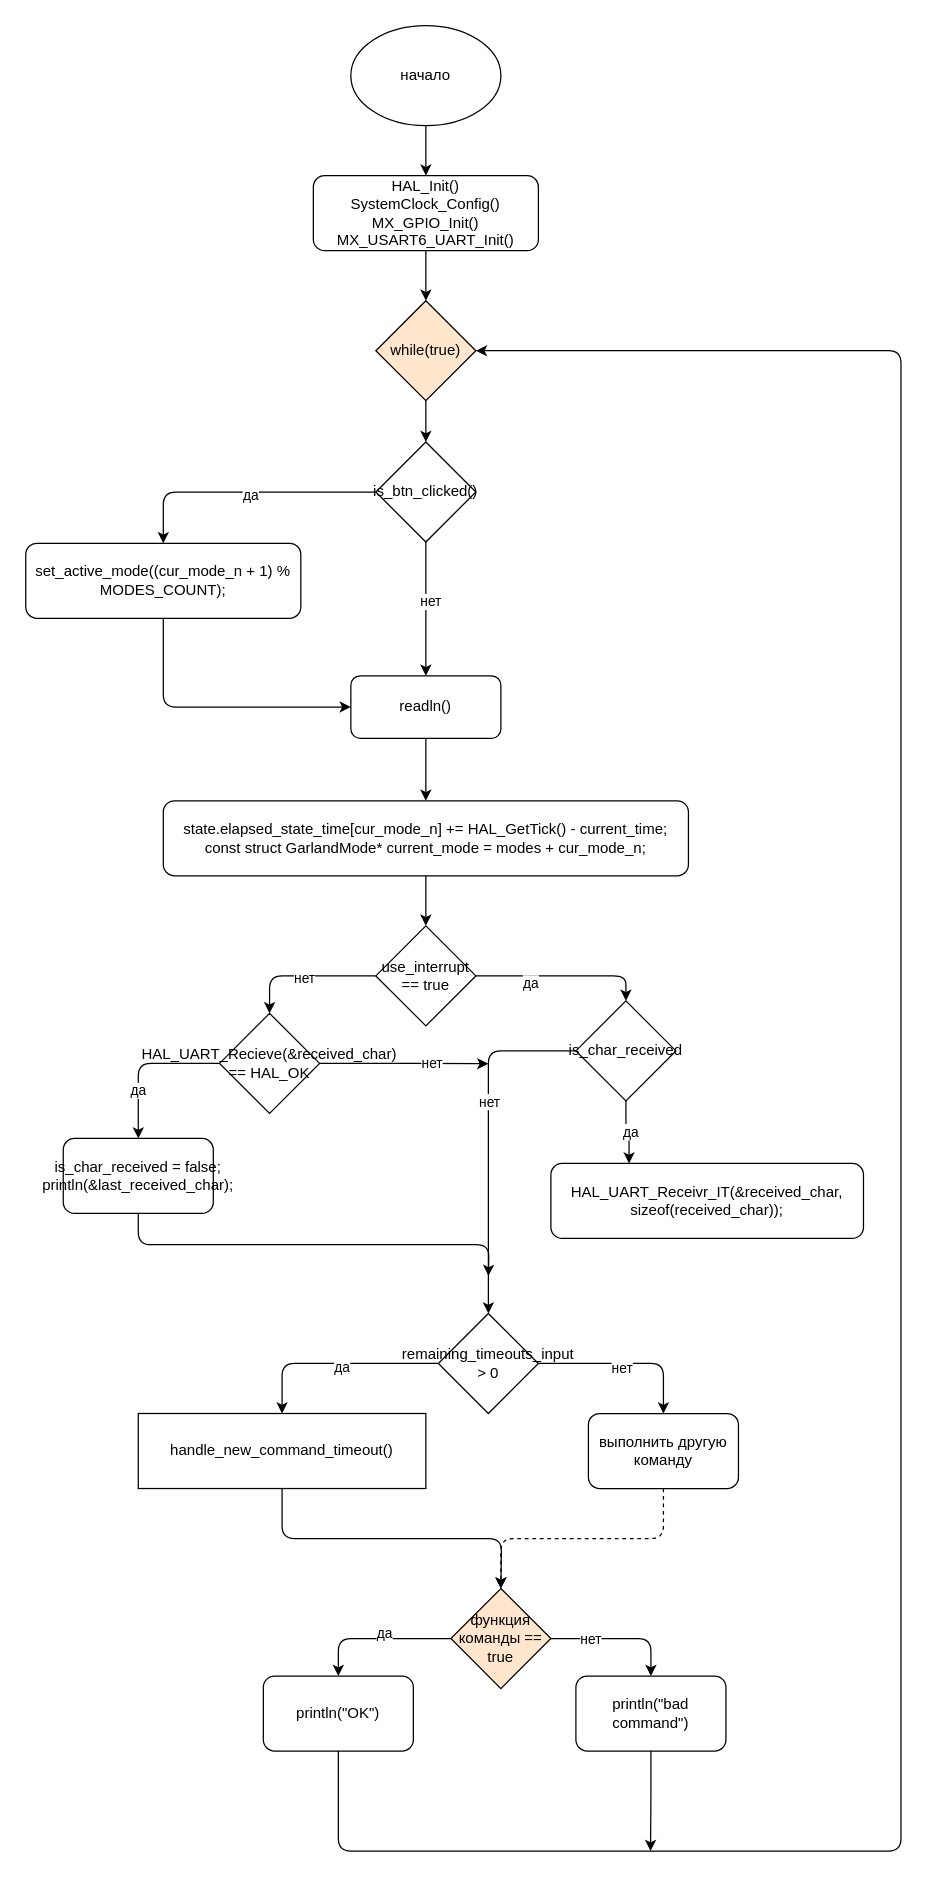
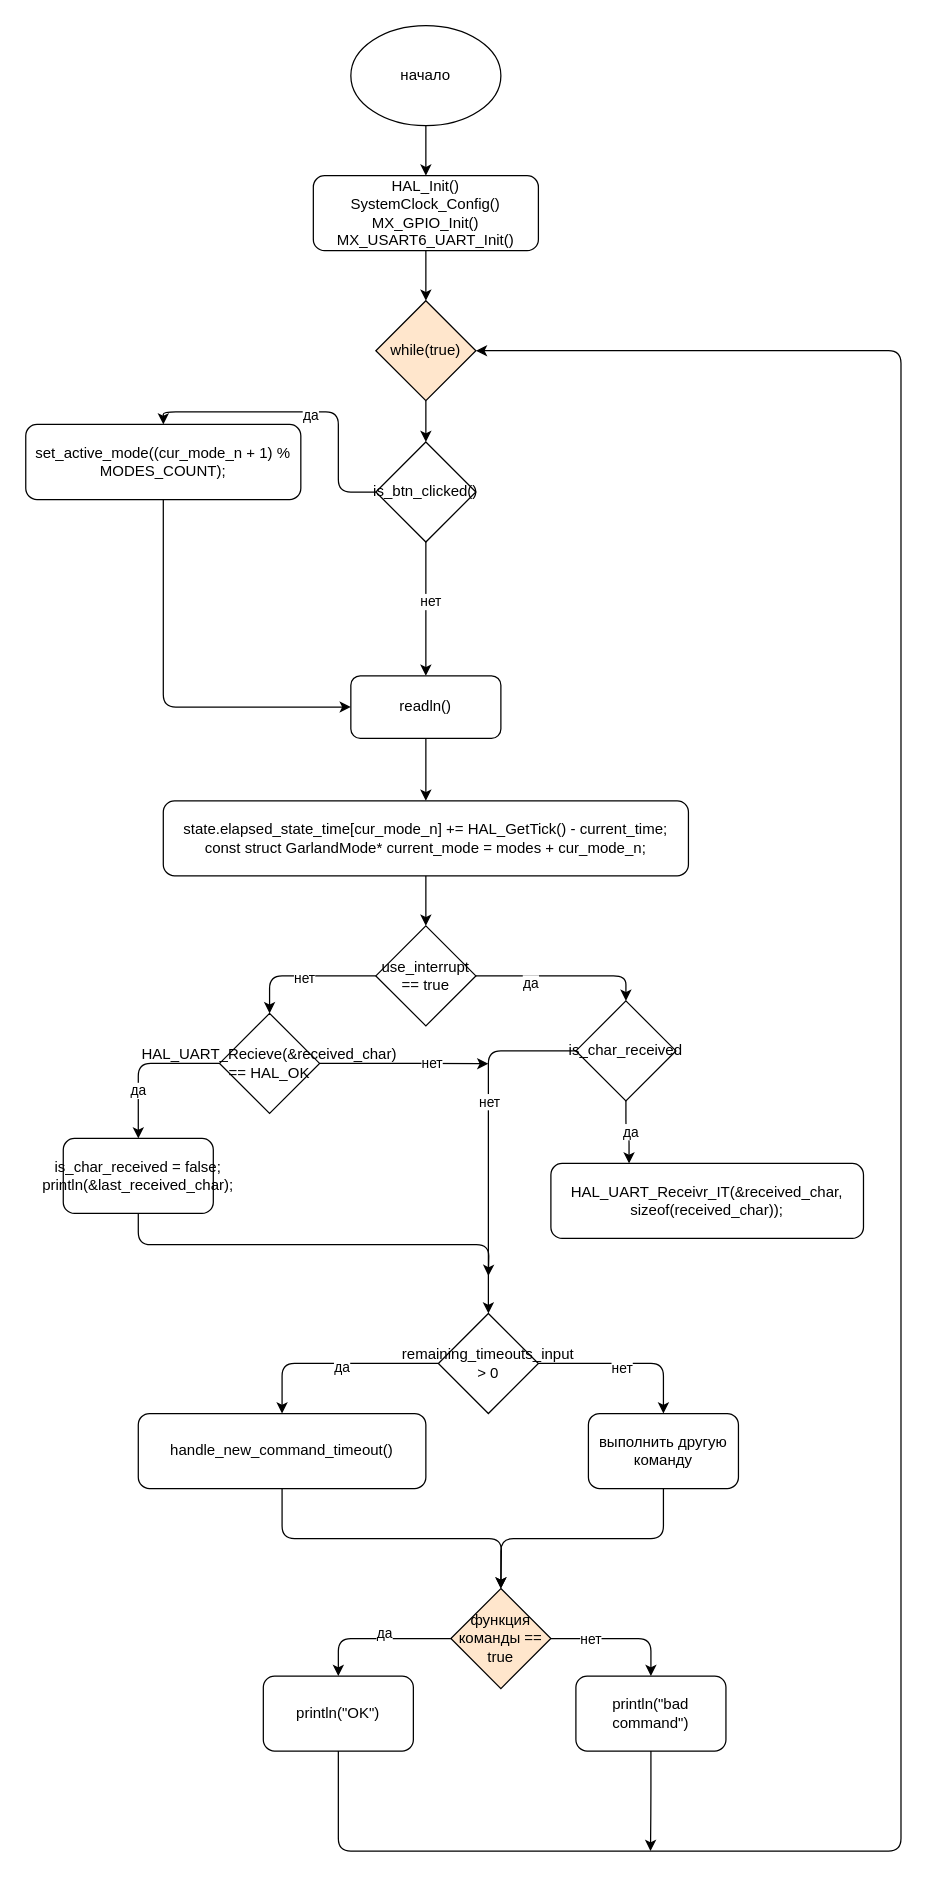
node "set_active_mode((cur_mode_n + 1) % MODES_COUNT);": moved (163, 581) -> (163, 462)
node "handle_new_command_timeout()": shape rectangle -> rounded rectangle
edge "выполнить другую команду" -> "функция команды == true": style dashed -> solid
